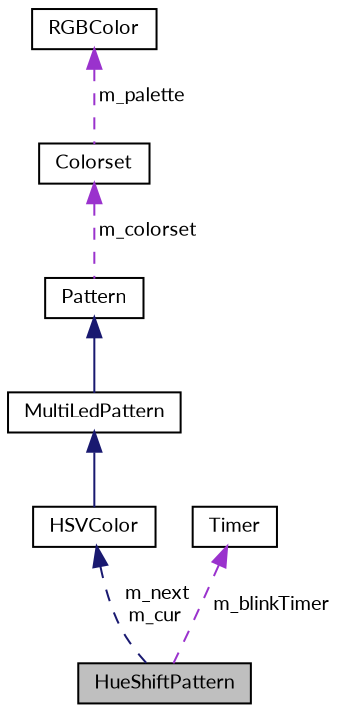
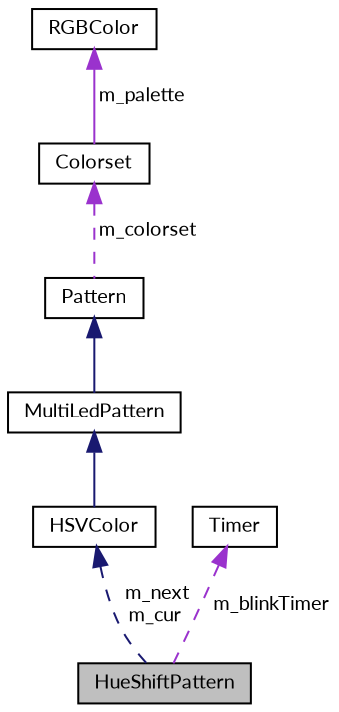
edge "Colorset" -> "RGBColor": style dashed -> solid
